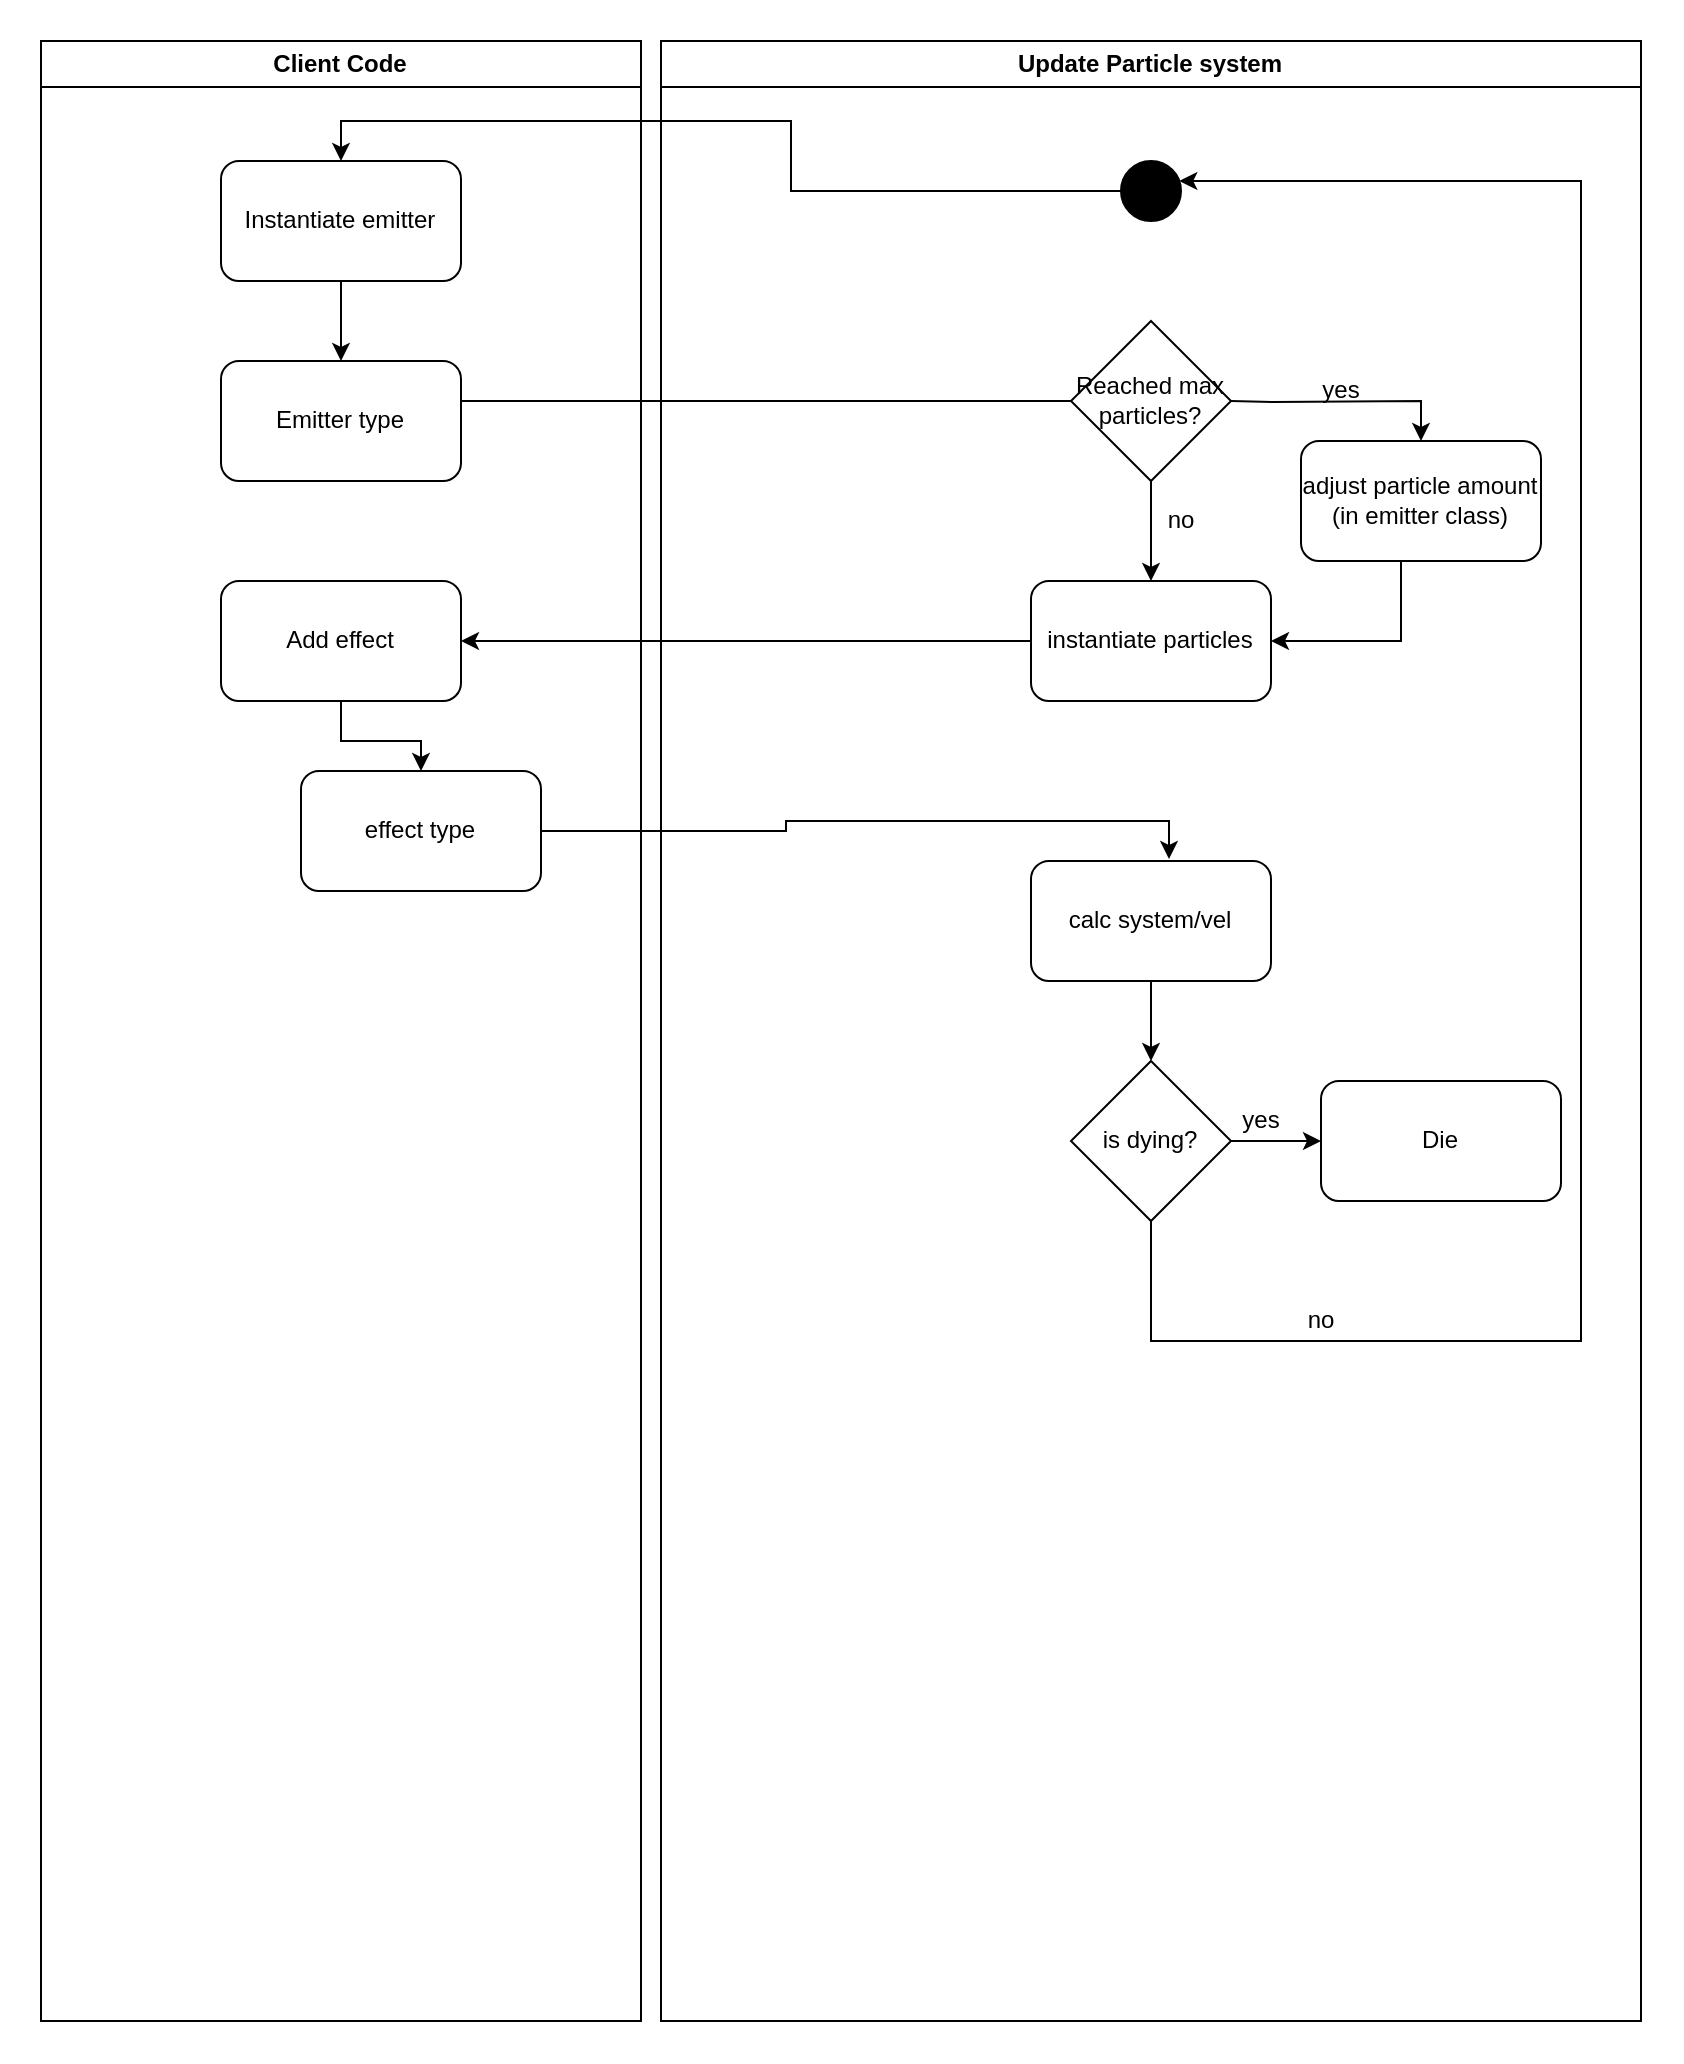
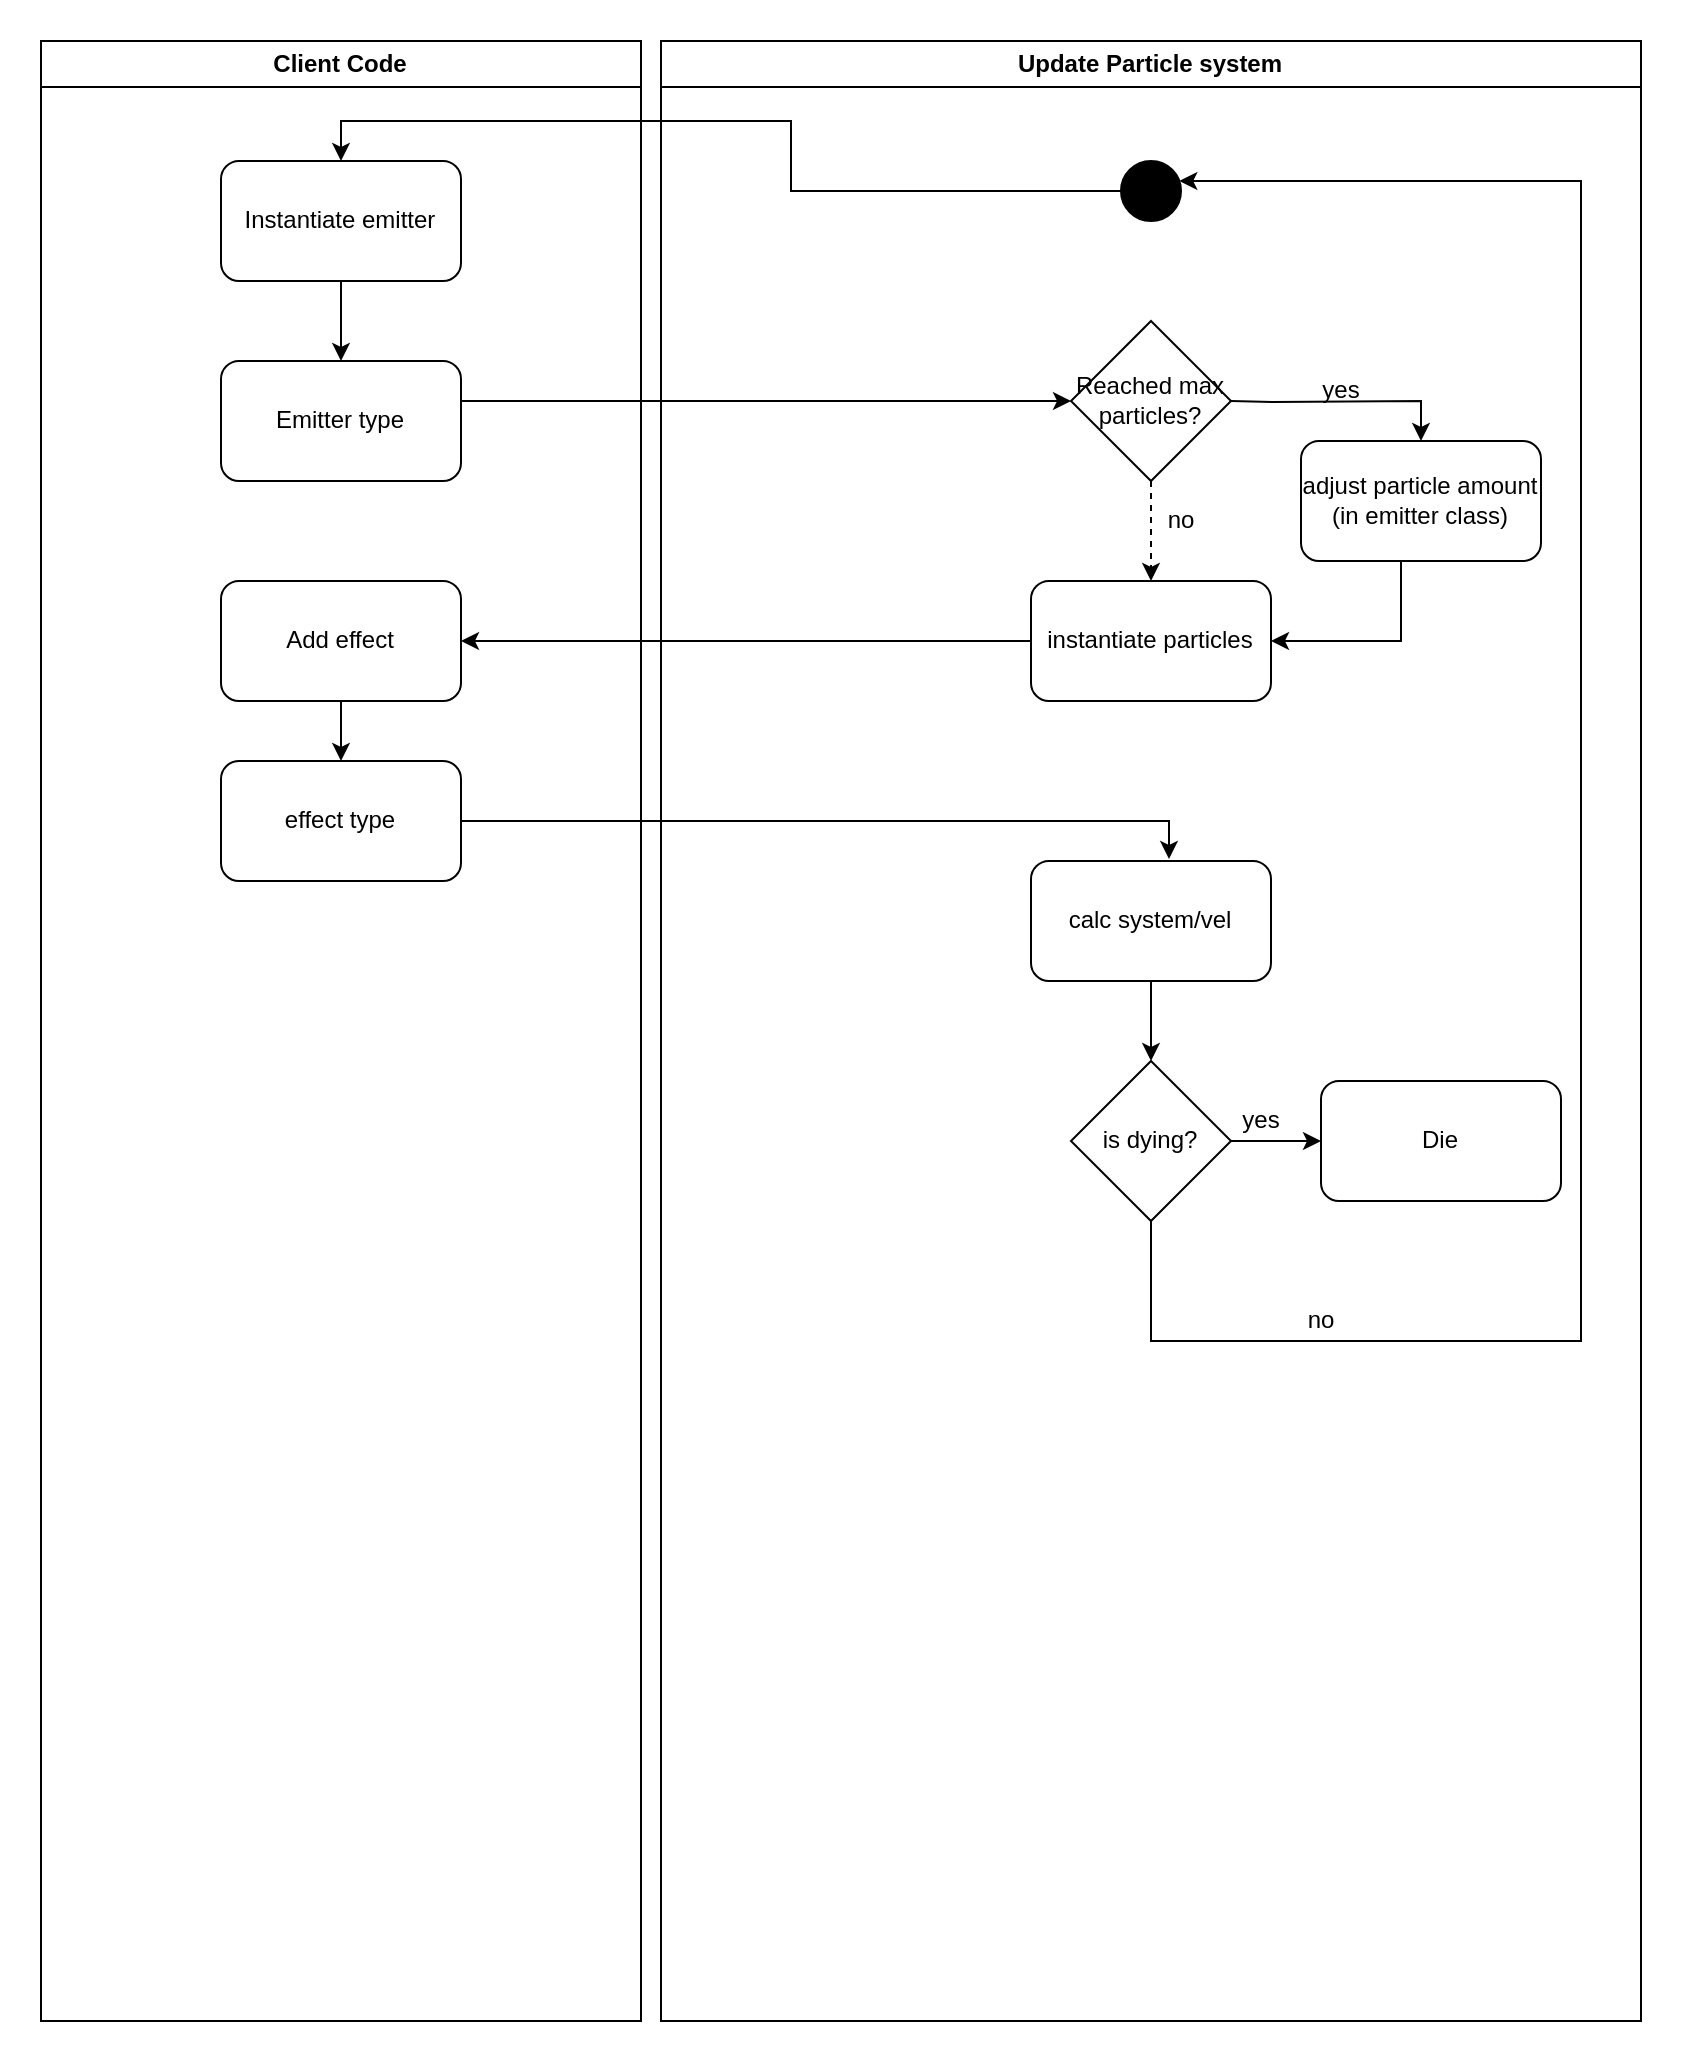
edge "Reached max particles?" -- "Emitter type": arrowhead none -> classic
edge "Reached max particles?" -> "instantiate particles": style solid -> dashed
node "effect type": moved (421, 831) -> (341, 821)
